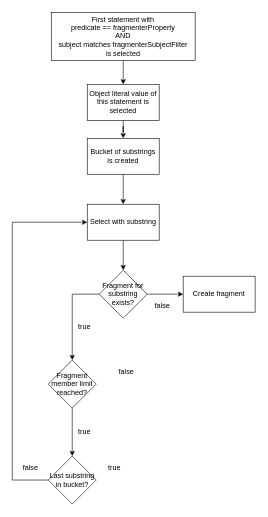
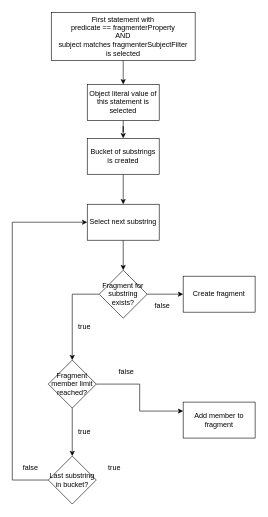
node "Select with substring": label "Select with substring" -> "Select next substring"
edge "Fragment member limit reached?" -> "Add member to fragment": added
node "Add member to fragment": added
